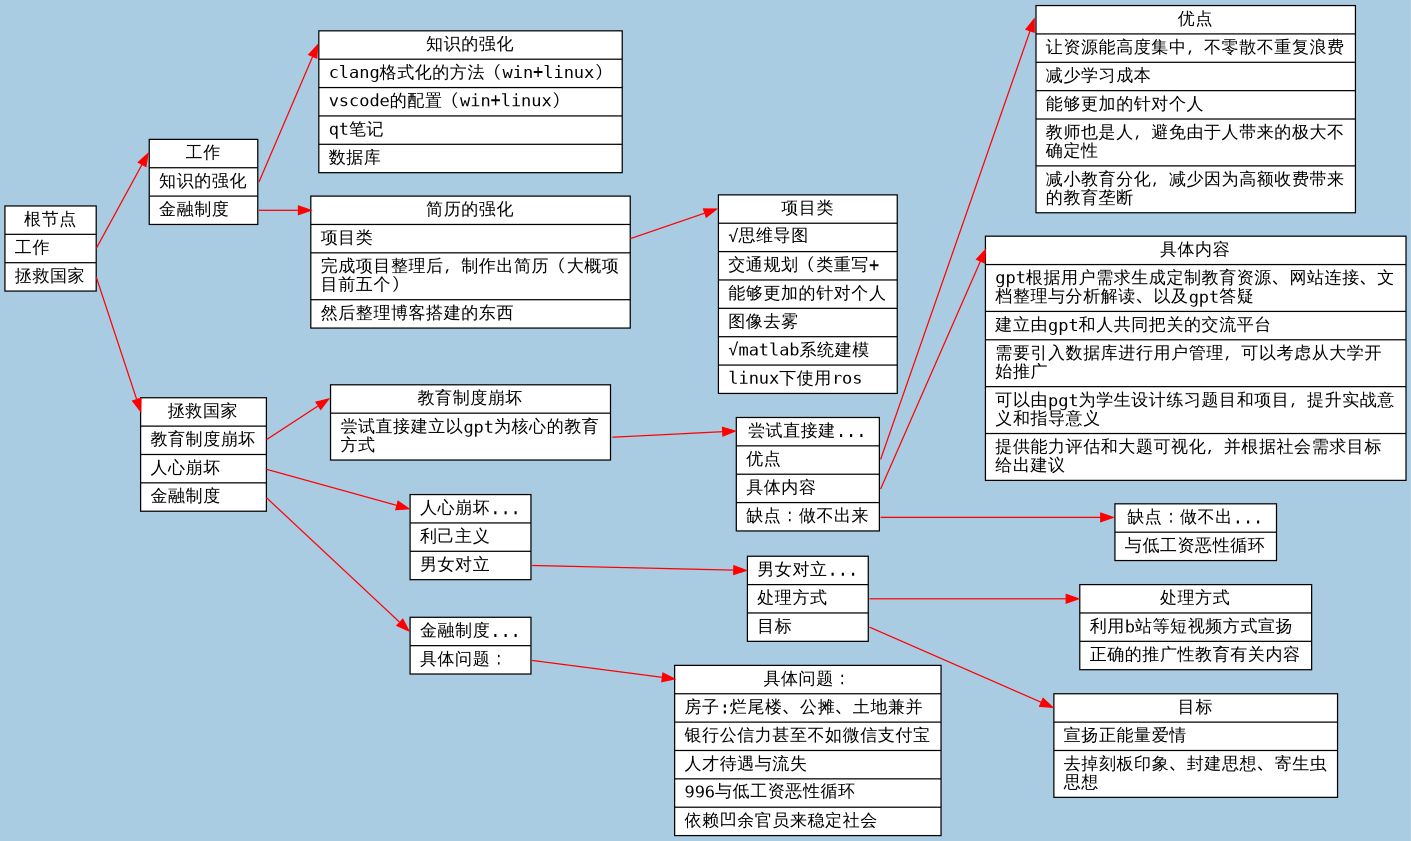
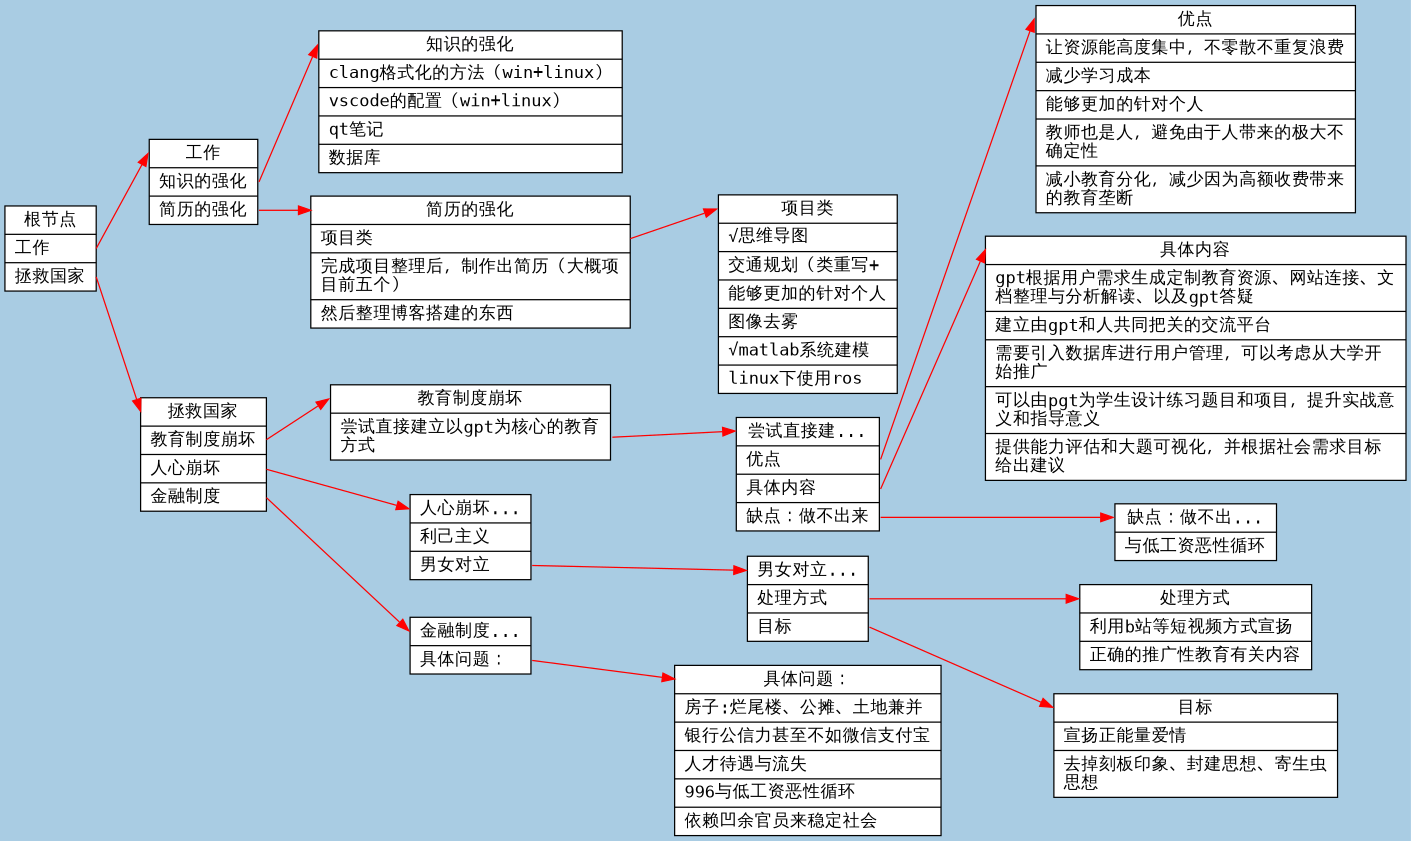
node "工作": text "金融制度" -> "简历的强化"
